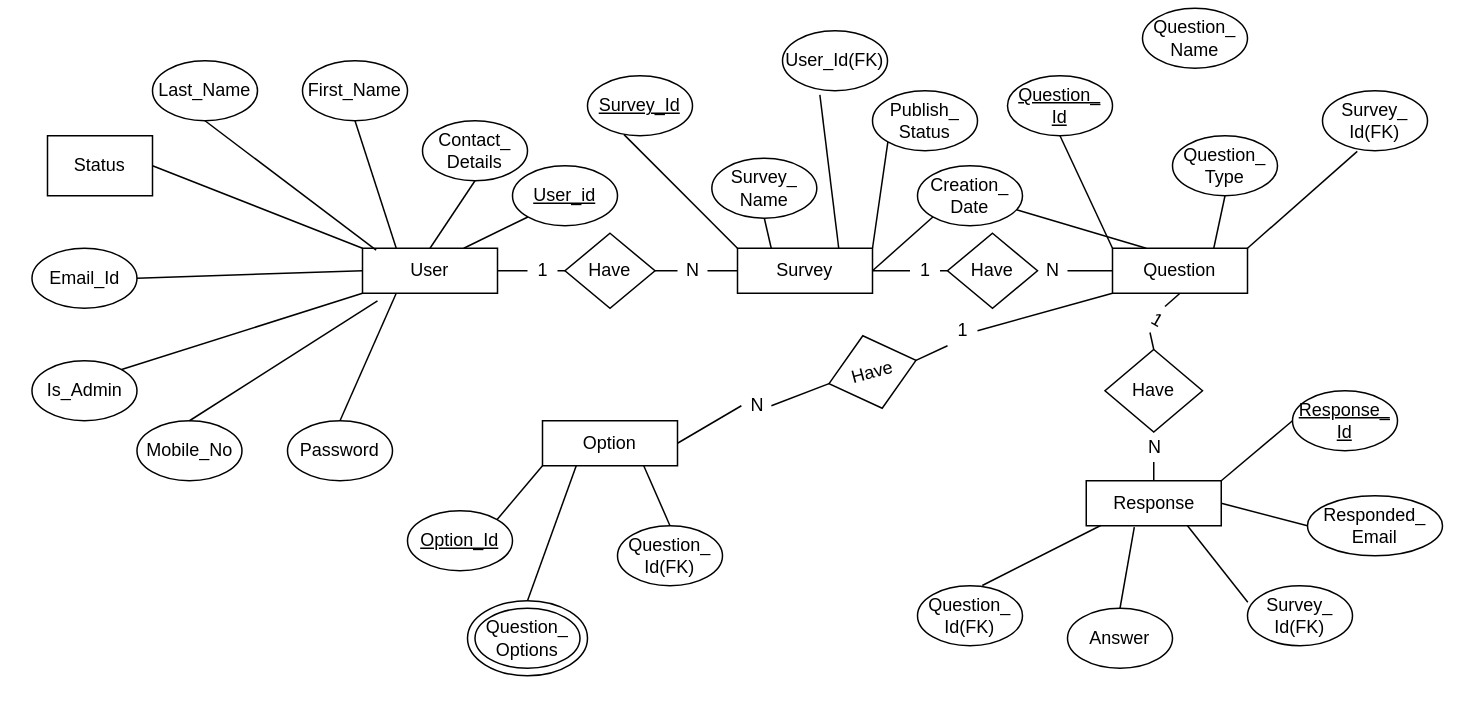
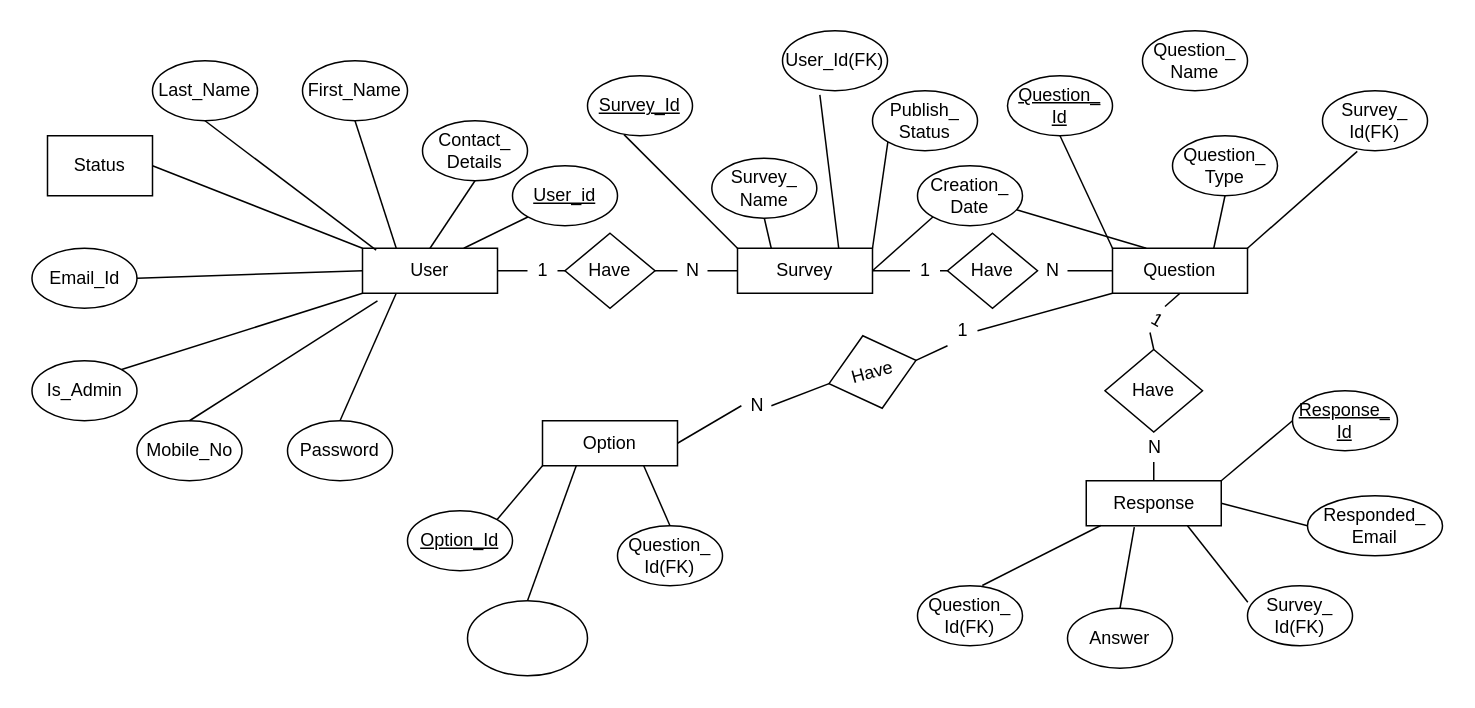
node "Question_ Name": moved (1195, 38) -> (1195, 61)
node "Question_ Options": removed
